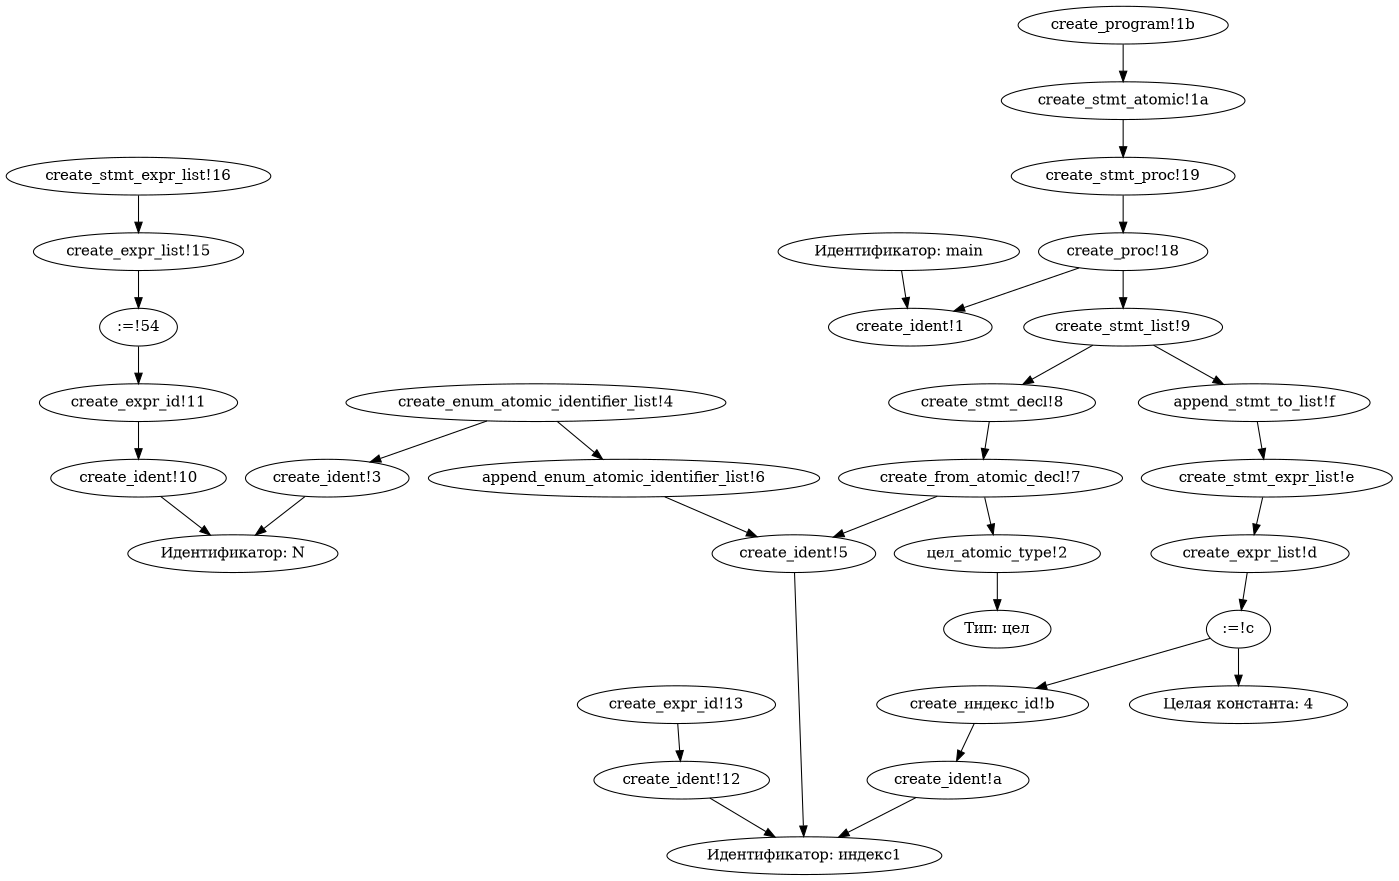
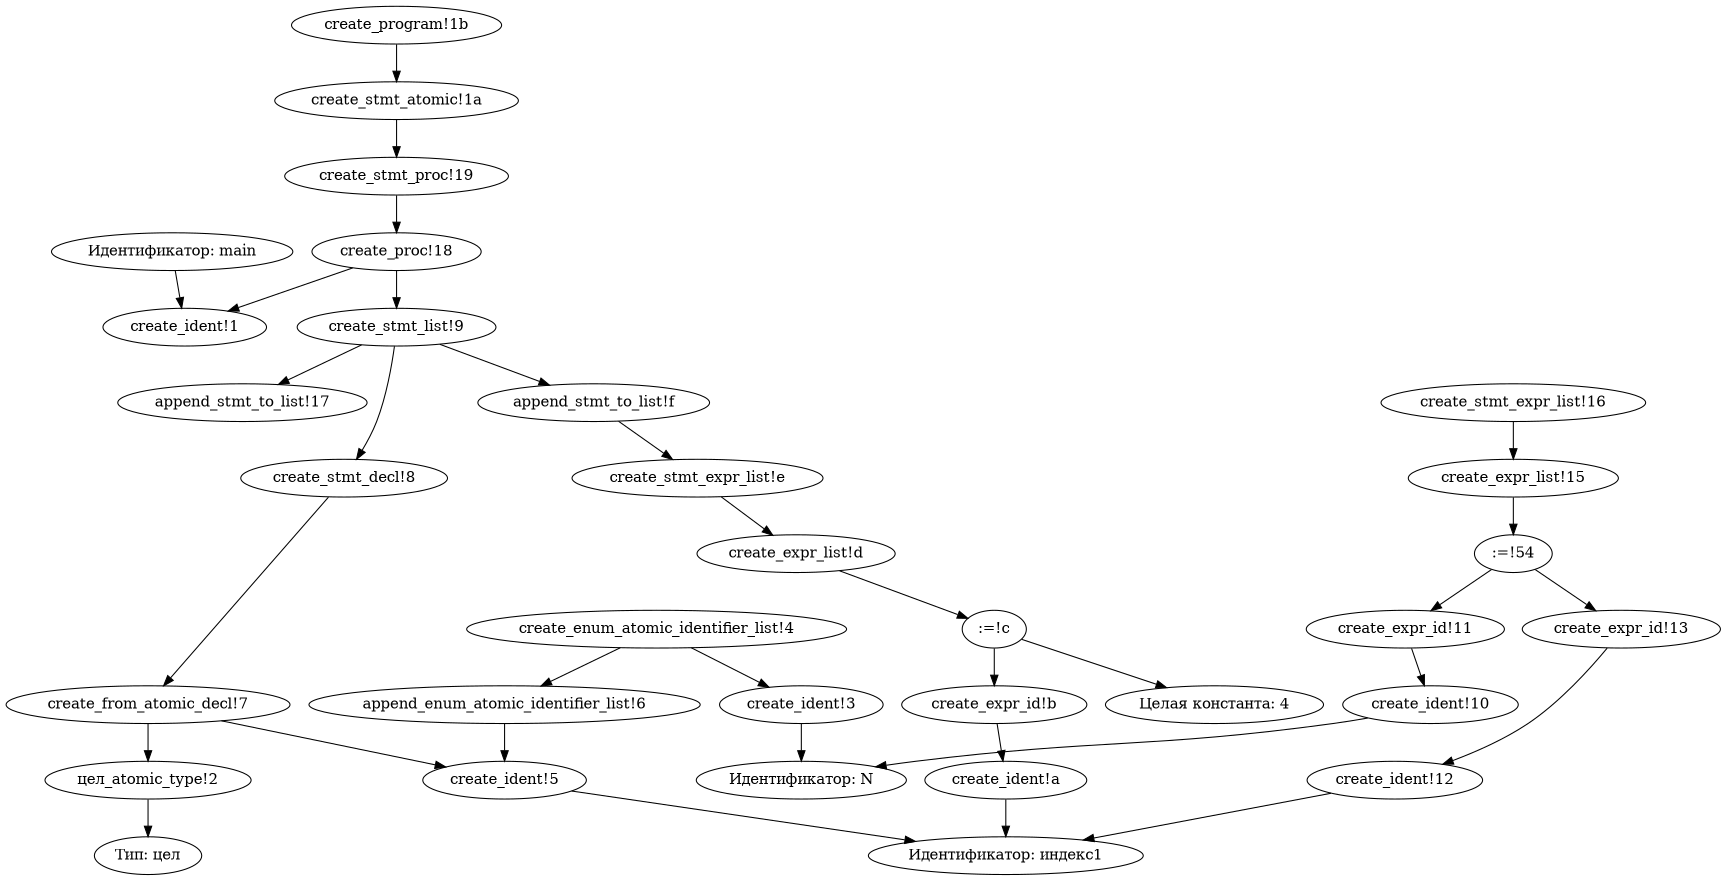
node "append_stmt_to_list!17": added
edge ":=!54" -> "create_expr_id!13": added
node "create_индекс_id!b": label "create_индекс_id!b" -> "create_expr_id!b"
